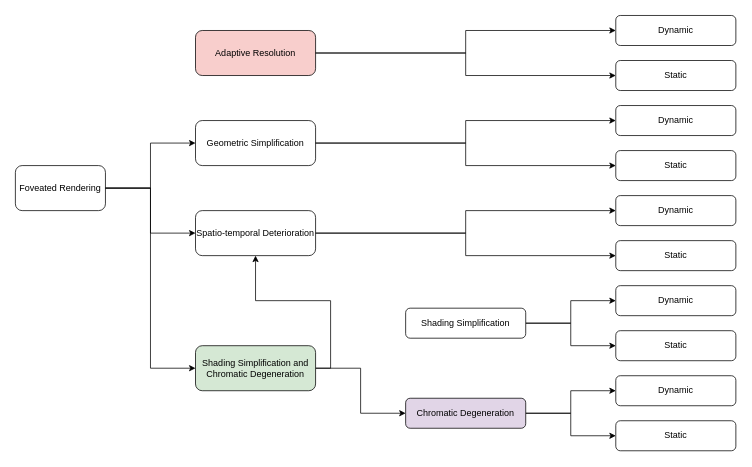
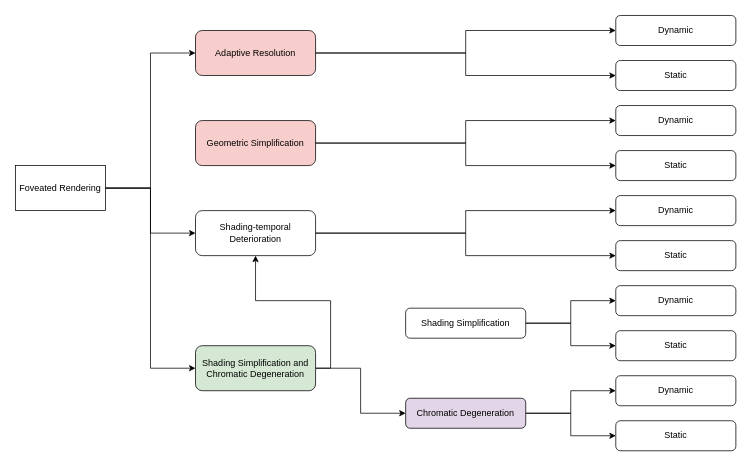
edge "Foveated Rendering" -> "Geometric Simplification": now "Foveated Rendering" -> "Adaptive Resolution"
node "Geometric Simplification": fillcolor #ffffff -> #f8cecc
node "Foveated Rendering": shape rounded rectangle -> rectangle
node "Spatio-temporal Deterioration": label "Spatio-temporal Deterioration" -> "Shading-temporal Deterioration"
